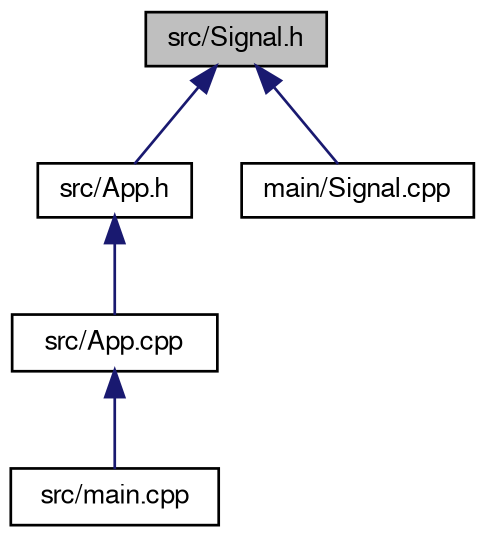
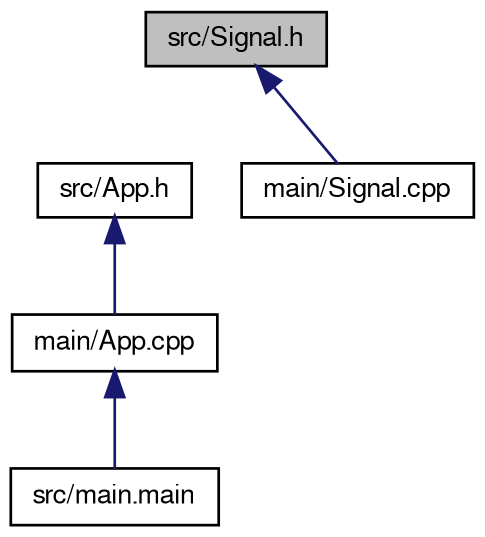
edge "src/App.h" -> "src/Signal.h": removed
node "src/App.cpp": label "src/App.cpp" -> "main/App.cpp"
node "src/main.cpp": label "src/main.cpp" -> "src/main.main"
